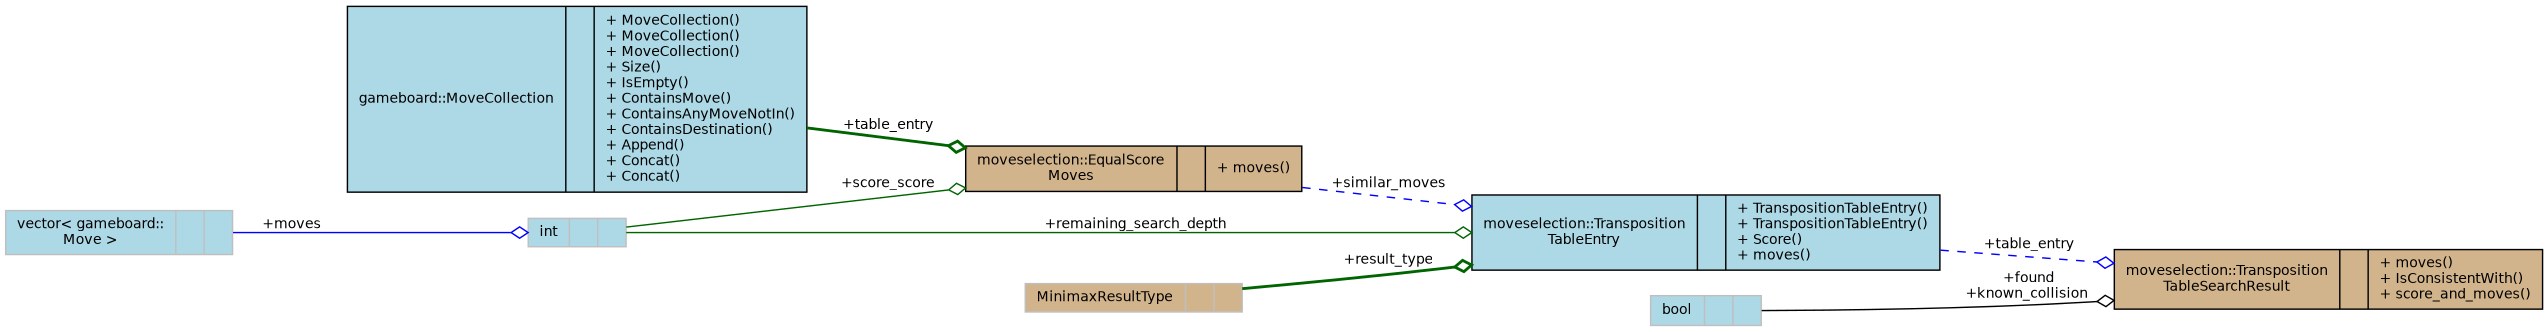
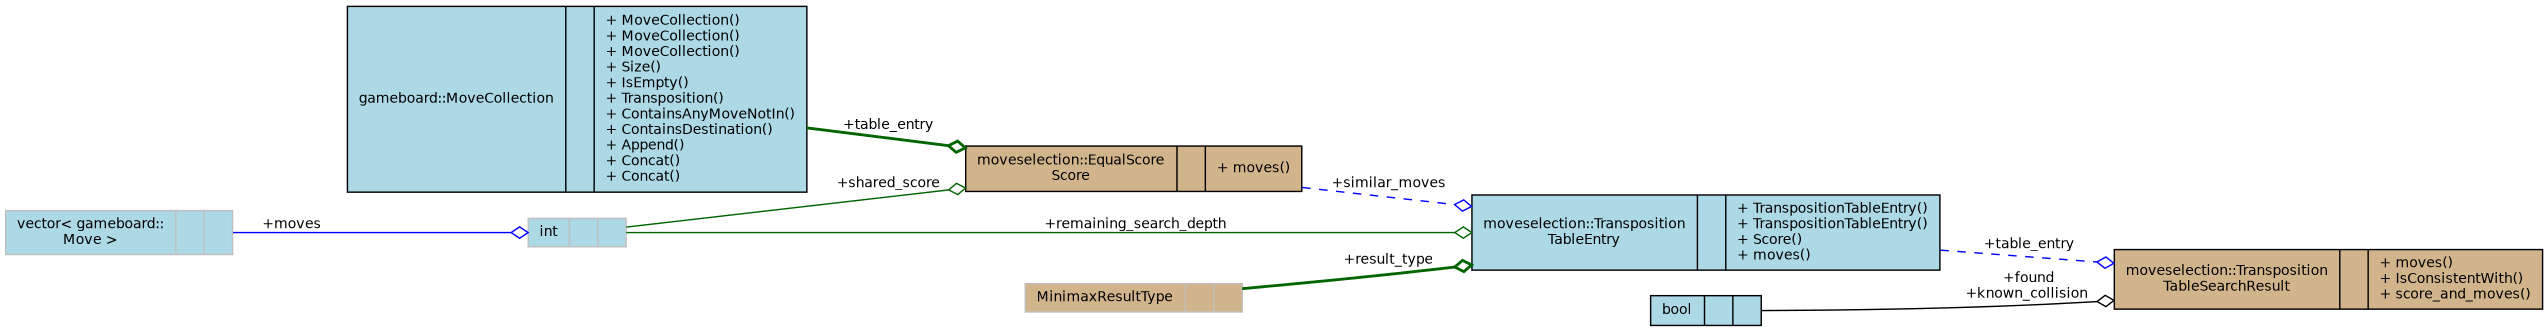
node "gameboard::MoveCollection": text "+ ContainsMove()" -> "+ Transposition()"
node "moveselection::EqualScore": text "Moves" -> "Score"
edge "int" -> "moveselection::EqualScore": label " +score_score" -> " +shared_score"
node "bool": color grey75 -> black
